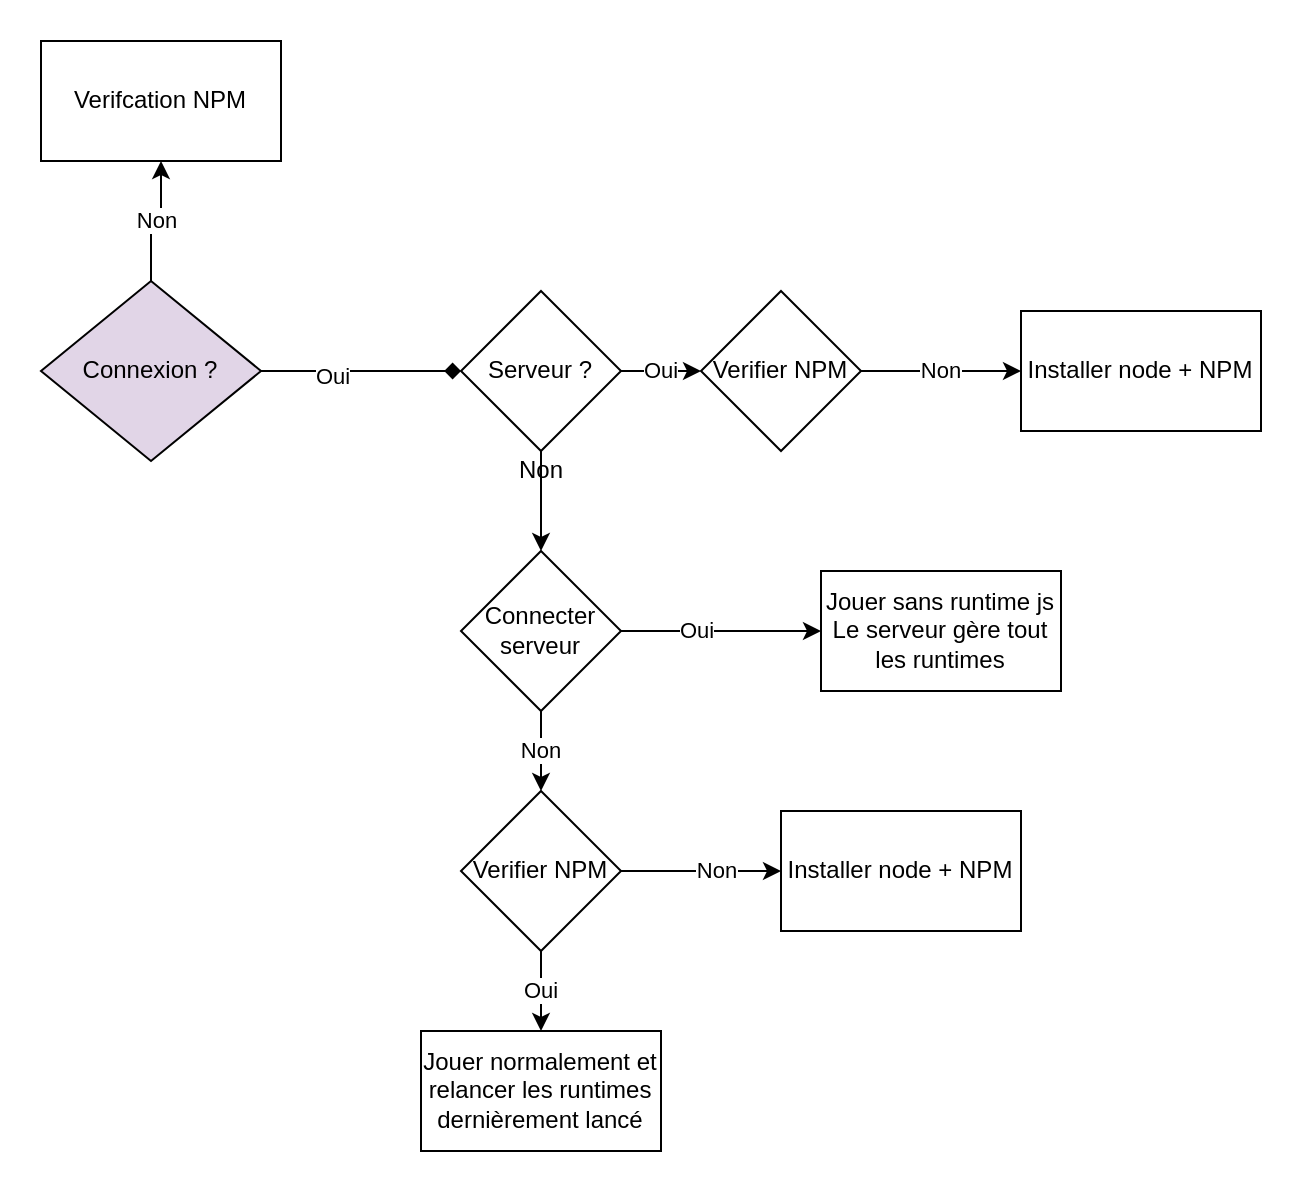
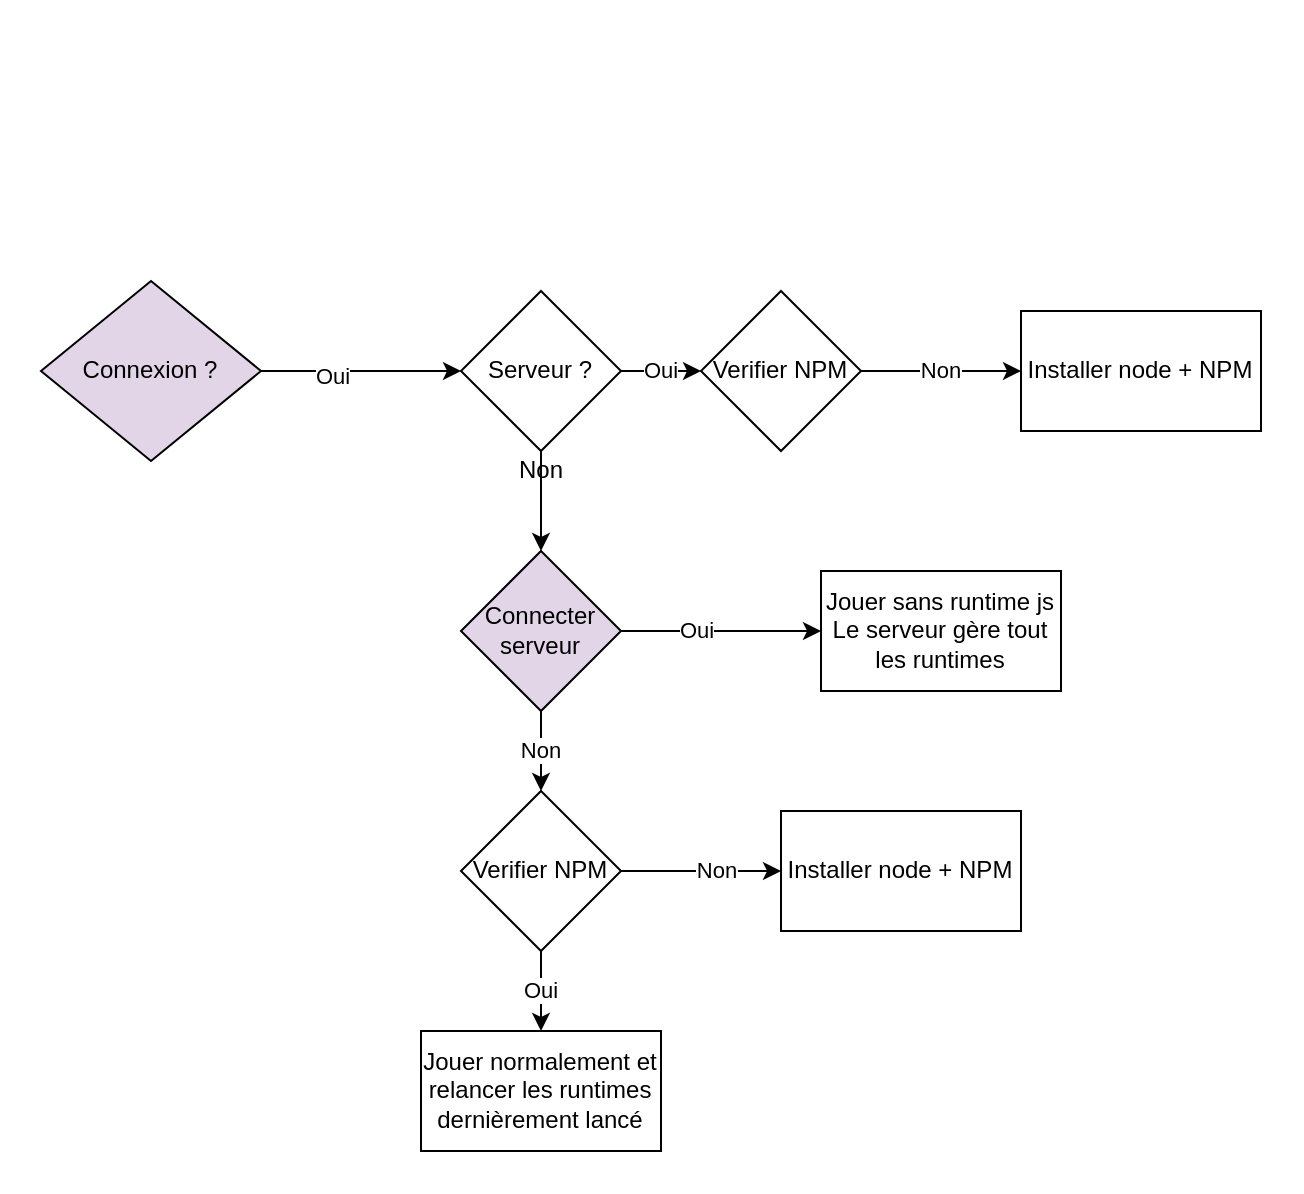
node "Verifcation NPM": removed
edge "Connexion ?" -> "Verifcation NPM": removed, label "Non"
edge "Connexion ?" -> "Serveur ?": arrowhead diamond -> classic
node "Connecter serveur": fillcolor #ffffff -> #e1d5e7
